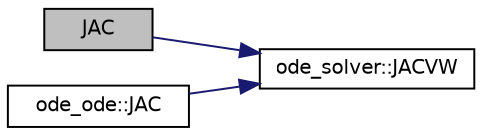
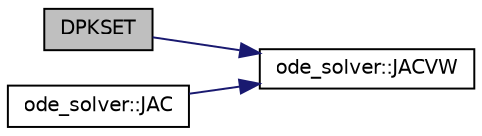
node "JAC": label "JAC" -> "DPKSET"
node "ode_ode::JAC": label "ode_ode::JAC" -> "ode_solver::JAC"
